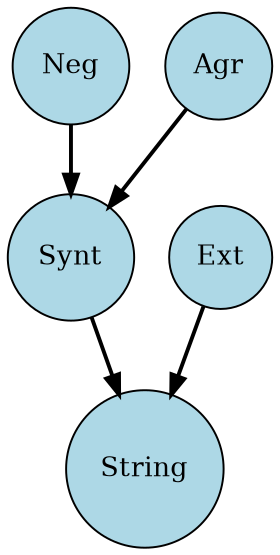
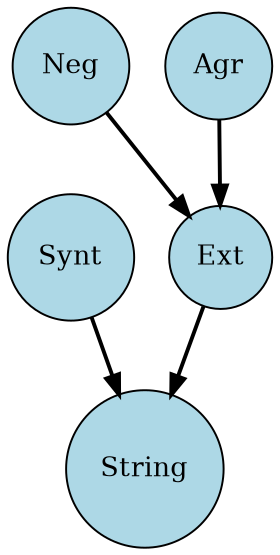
edge "Neg" -> "Synt": now "Neg" -> "Ext"
edge "Agr" -> "Synt": now "Agr" -> "Ext"
